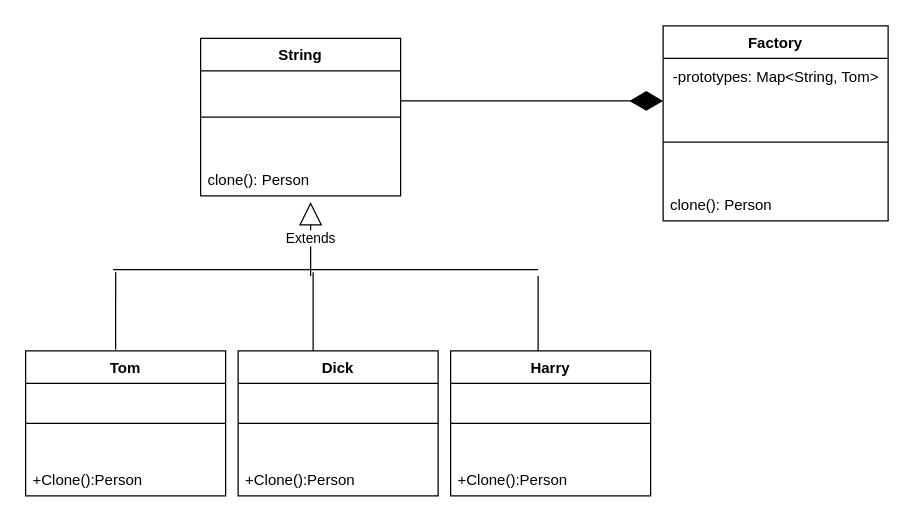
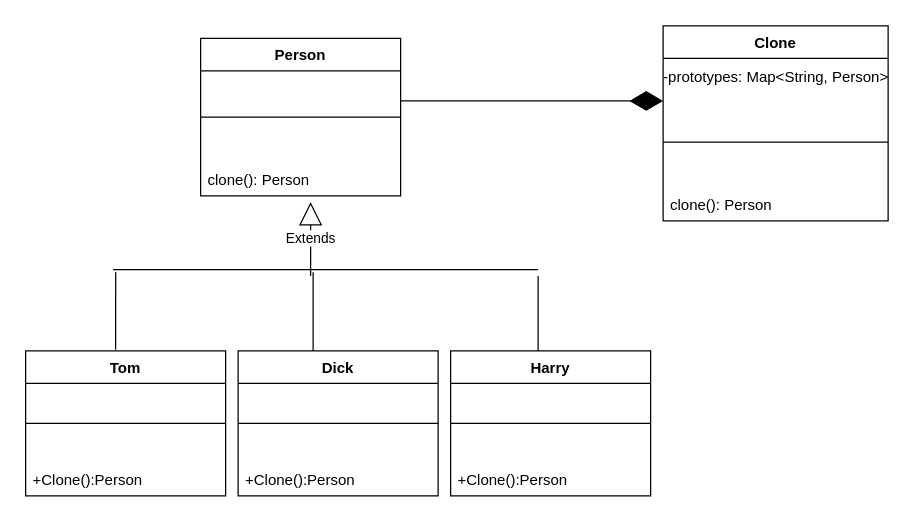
node "Factory": label "Factory" -> "Clone"
node "String": label "String" -> "Person"
node "-prototypes: Map<String, Tom>": label "-prototypes: Map<String, Tom>" -> "-prototypes: Map<String, Person>"
